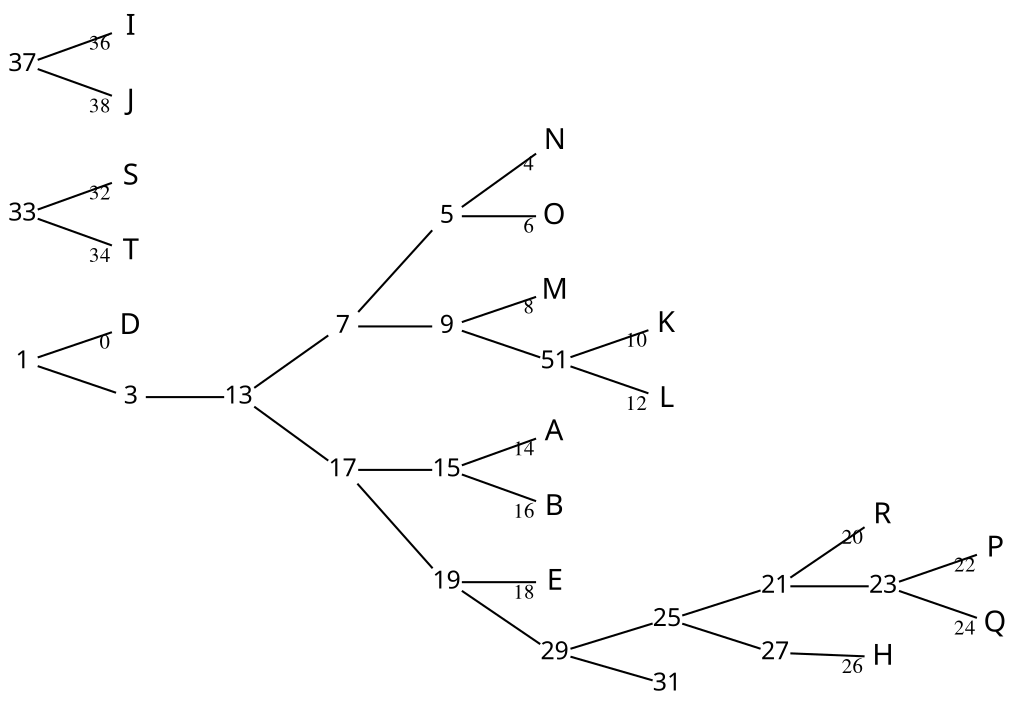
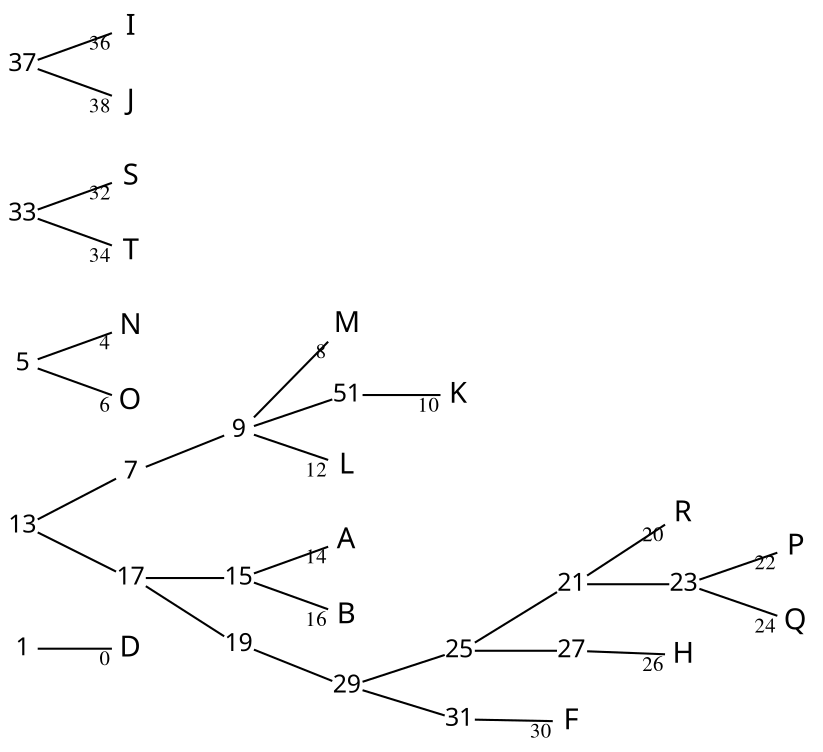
edge "5" -- "7": removed
edge "51" -- "L": now "9" -- "L"
node "3": removed
node "E": removed
node "F": added
